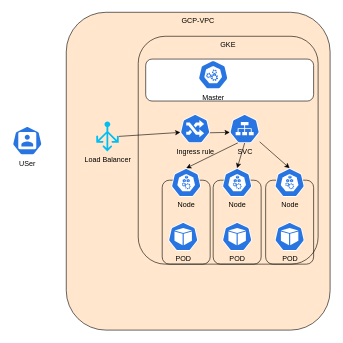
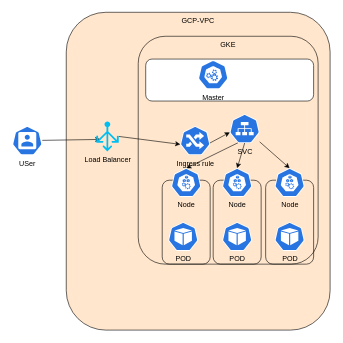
node "Ingress rule": moved (195, 129) -> (195, 141)
edge "USer" -> "Load Balancer": added
